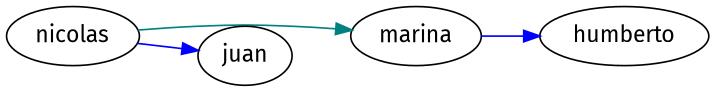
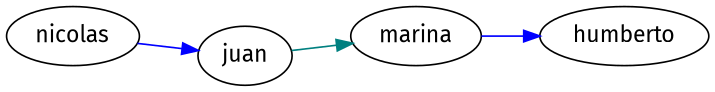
edge "nicolas" -> "marina": now "juan" -> "marina"
